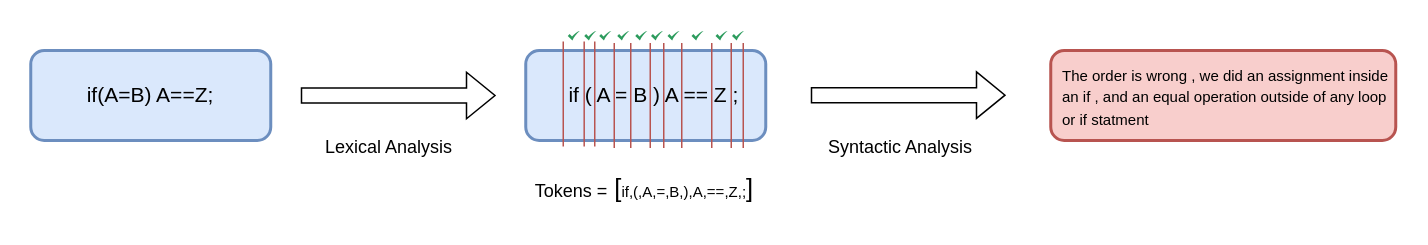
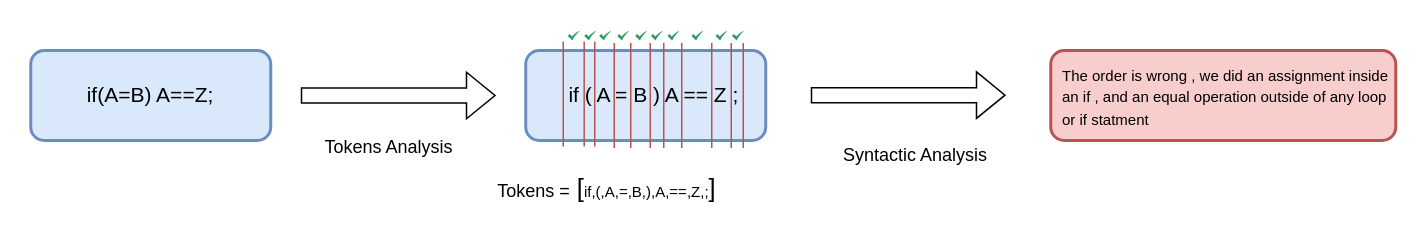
node "Lexical Analysis": label "Lexical Analysis" -> "Tokens Analysis"
node "Syntactic Analysis": moved (901, 148) -> (916, 155)
node "Tokens = [if,(,A,=,B,),A,==,Z,;]": moved (643, 190) -> (605, 190)
